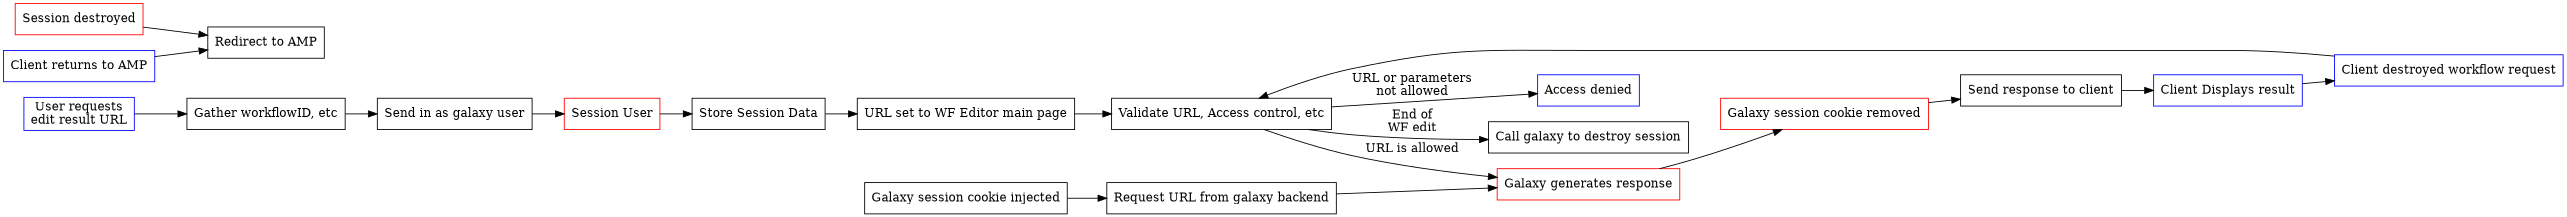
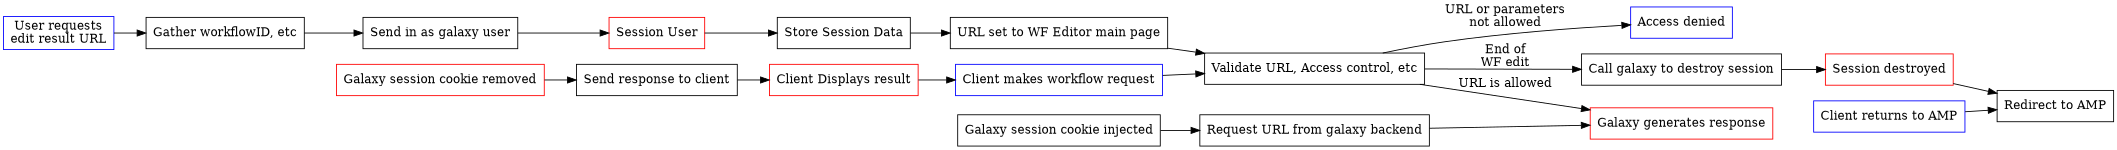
edge "Call galaxy to destroy session" -> "Session destroyed": added
node "Client destroyed workflow request": label "Client destroyed workflow request" -> "Client makes workflow request"
node "Client Displays result": color blue -> red
edge "Galaxy generates response" -> "Galaxy session cookie removed": removed
